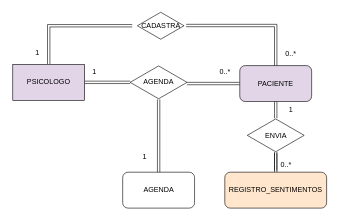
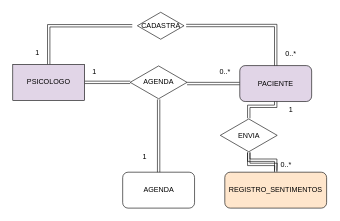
node "ENVIA": moved (276, 136) -> (249, 136)
